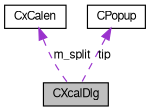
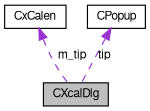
edge "CXcalDlg" -> "CxCalen": label "m_split" -> "m_tip"
